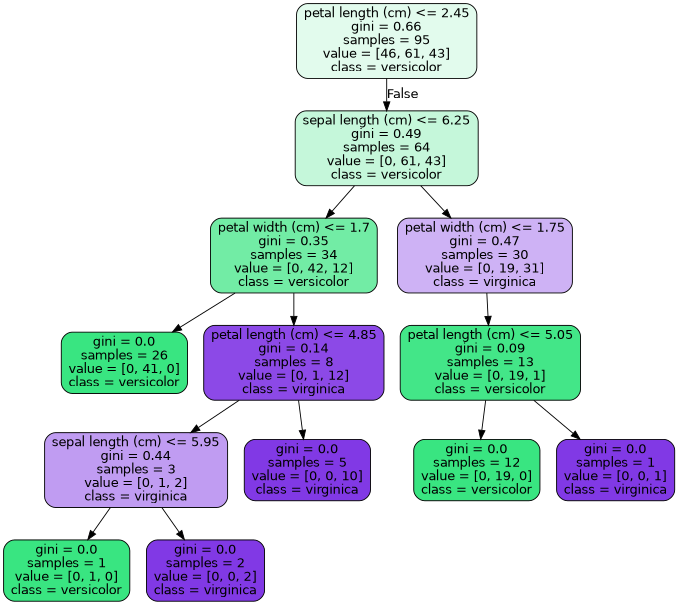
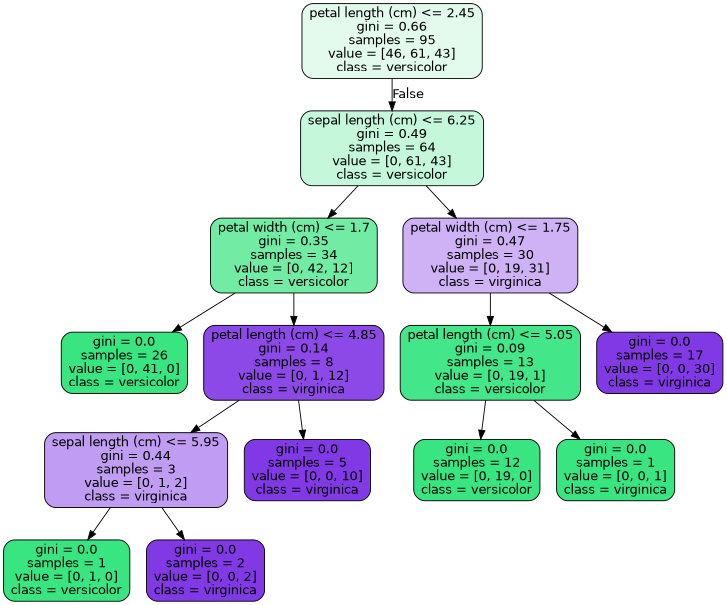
node "gini = 0.0 samples = 17 value = [0, 0, 30] class = virginica": added
node "gini = 0.0 samples = 1 value = [0, 0, 1] class = virginica": fillcolor #8139e5 -> #39e581
